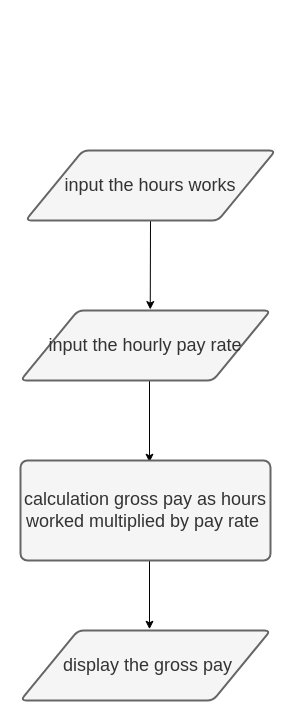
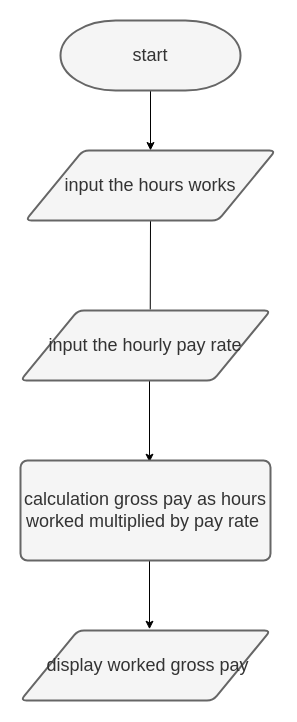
node "start": added
edge "start" -> "input the hours works": added
edge "input the hours works" -> "input the hourly pay rate": arrowhead classic -> none
node "display the gross pay": label "display the gross pay" -> "display worked gross pay"
